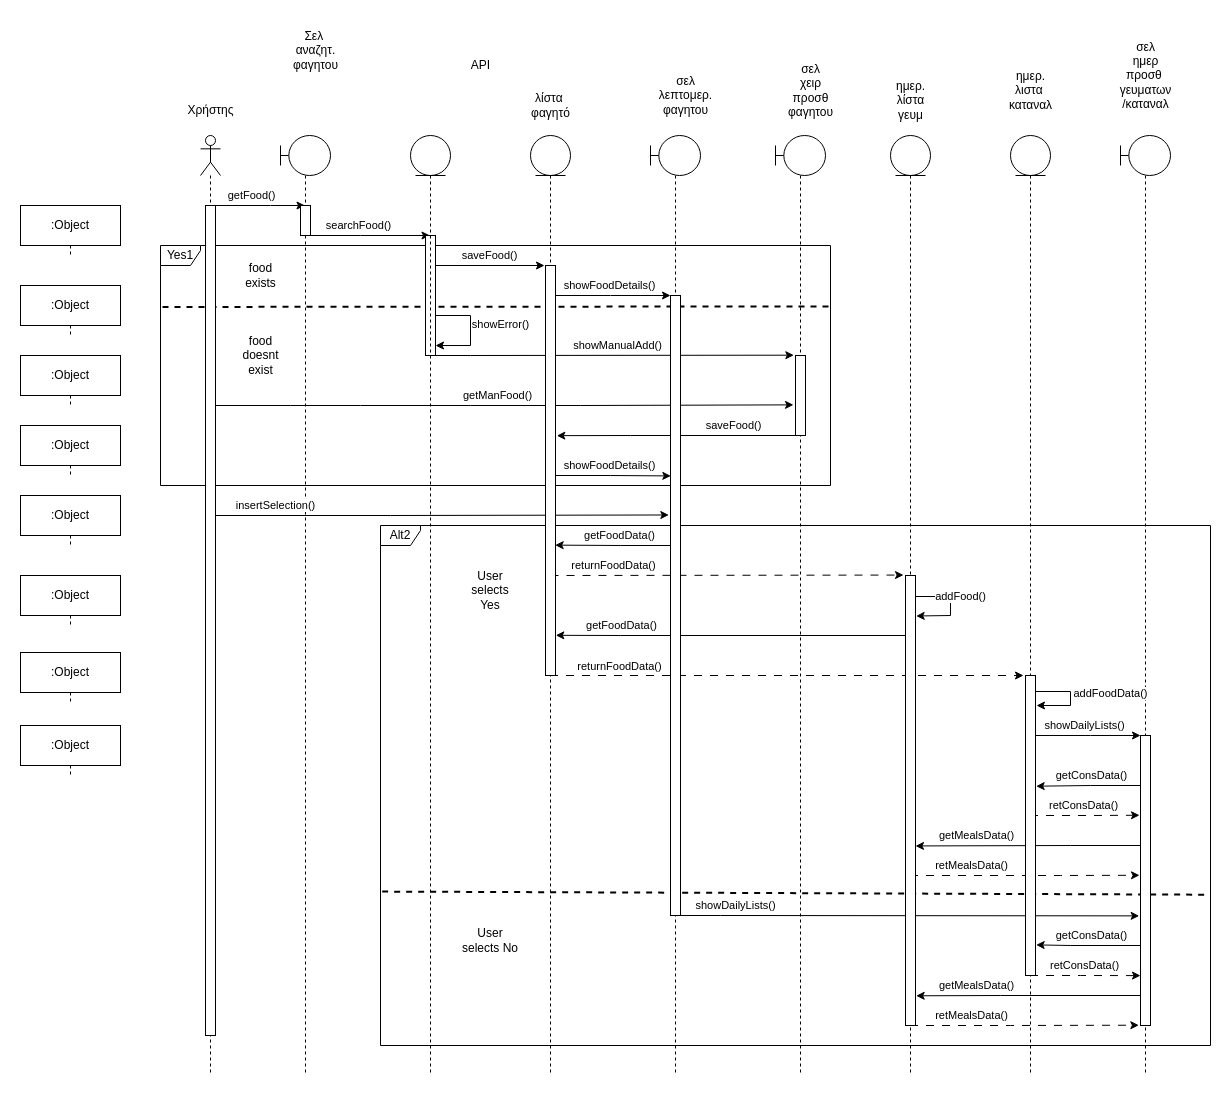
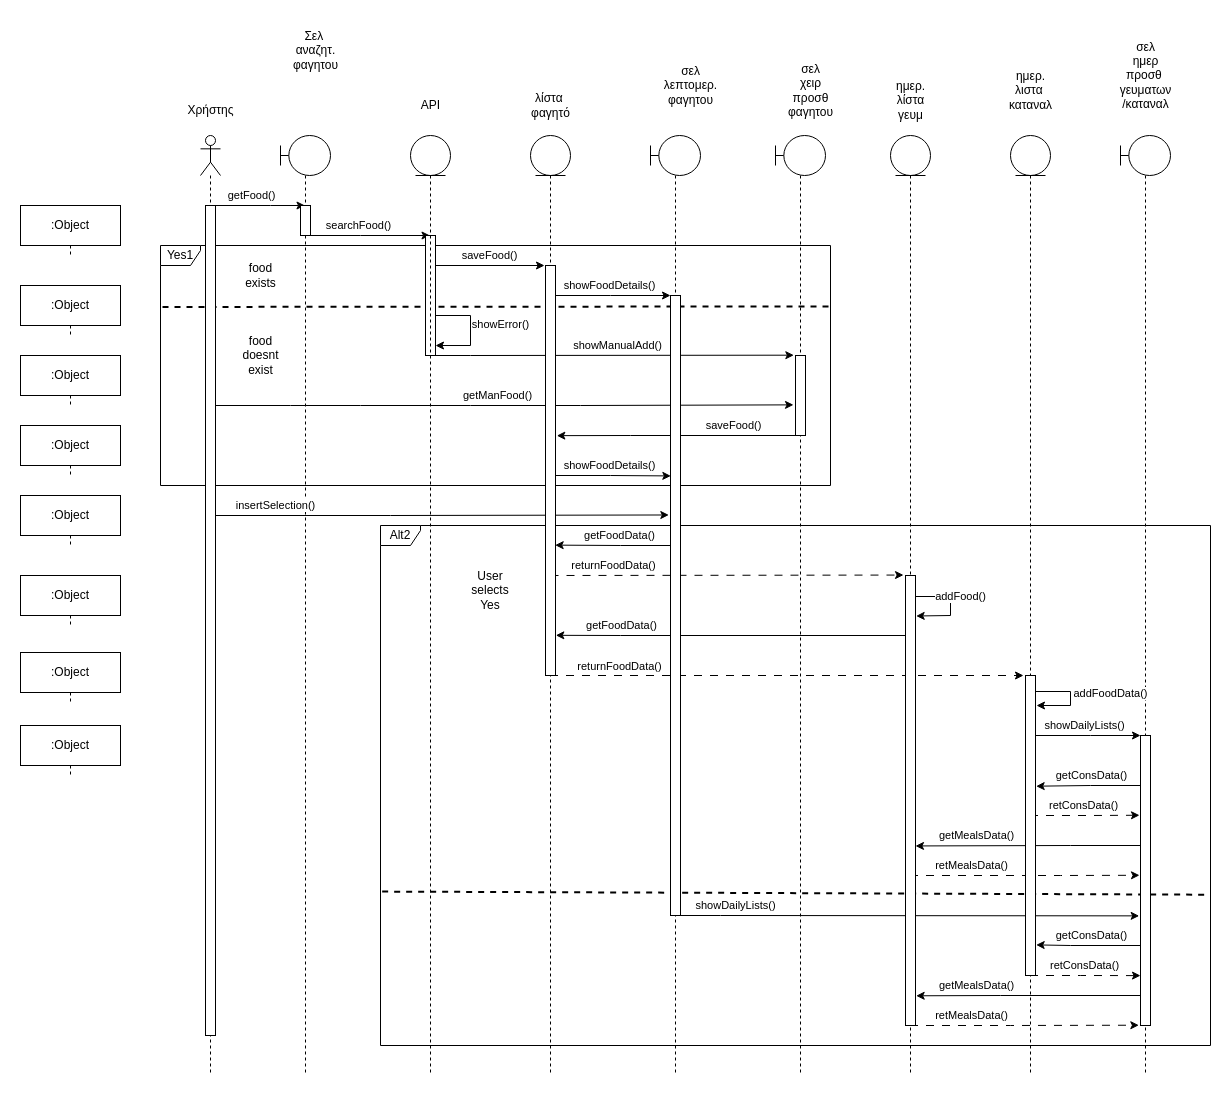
node "API": moved (481, 66) -> (431, 106)
node "σελ λεπτομερ. φαγητου": moved (686, 96) -> (691, 86)
node "User selects No": removed
